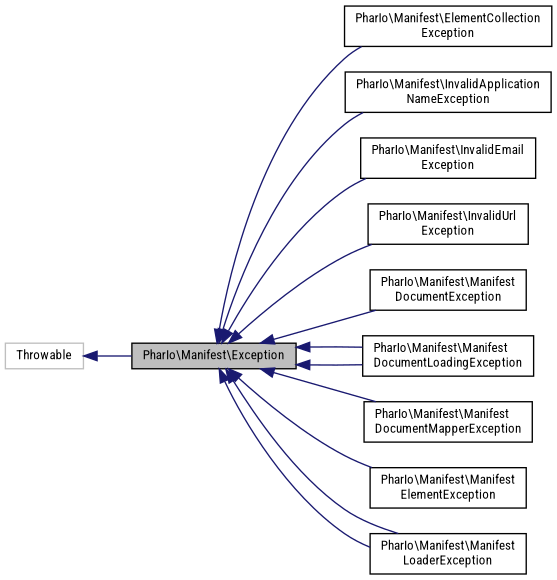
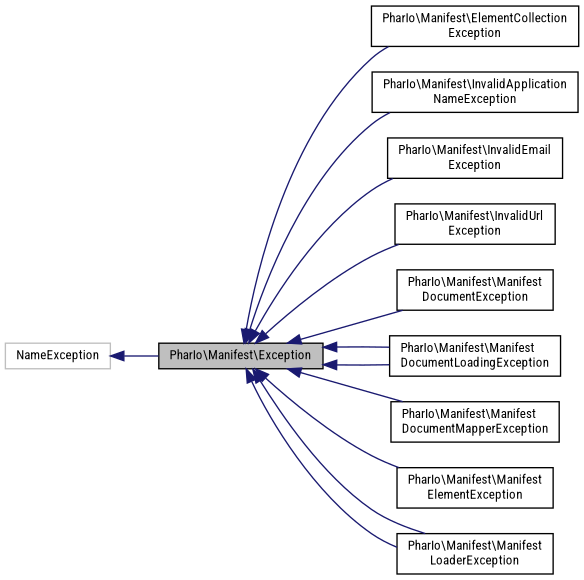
node "Throwable": label "Throwable" -> "NameException"
